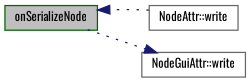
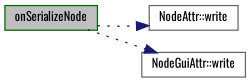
edge "NodeAttr::write" -> "onSerializeNode": reversed
